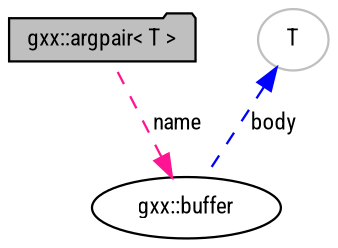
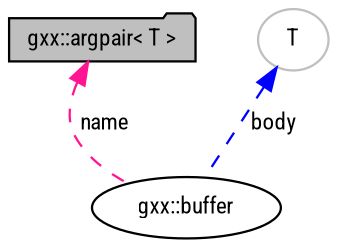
edge "gxx::argpair< T >" -> "gxx::buffer": reversed
